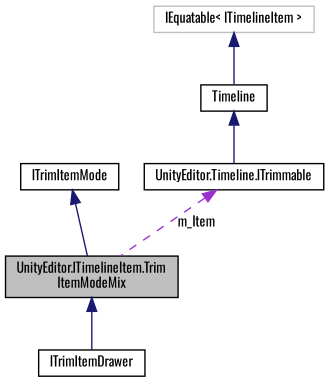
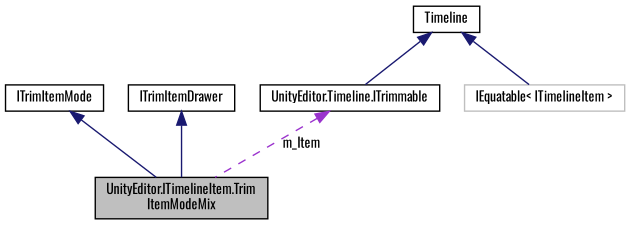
edge "Timeline" -> "IEquatable< ITimelineItem >": reversed
edge "ITrimItemDrawer" -> "UnityEditor.ITimelineItem.Trim ItemModeMix": reversed
